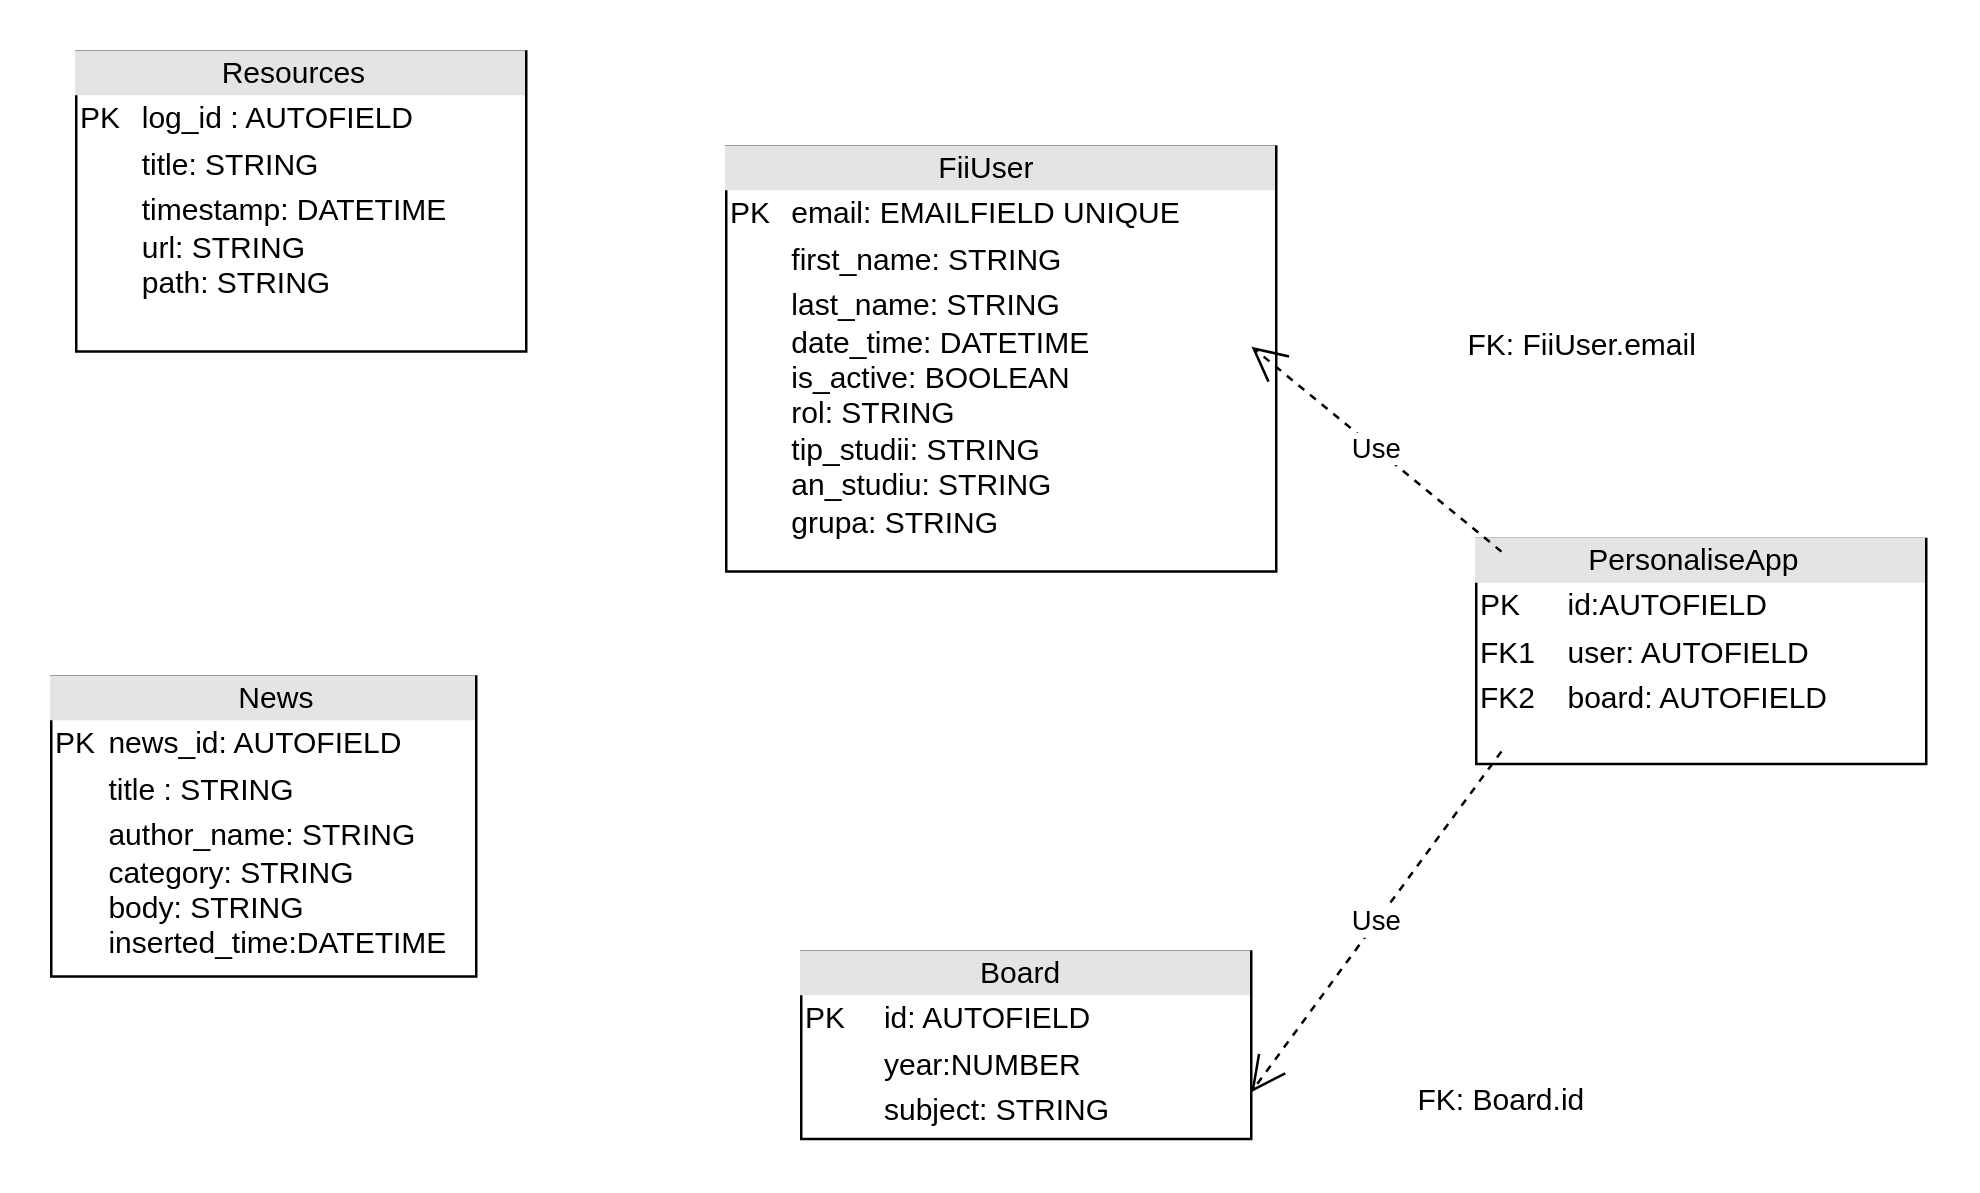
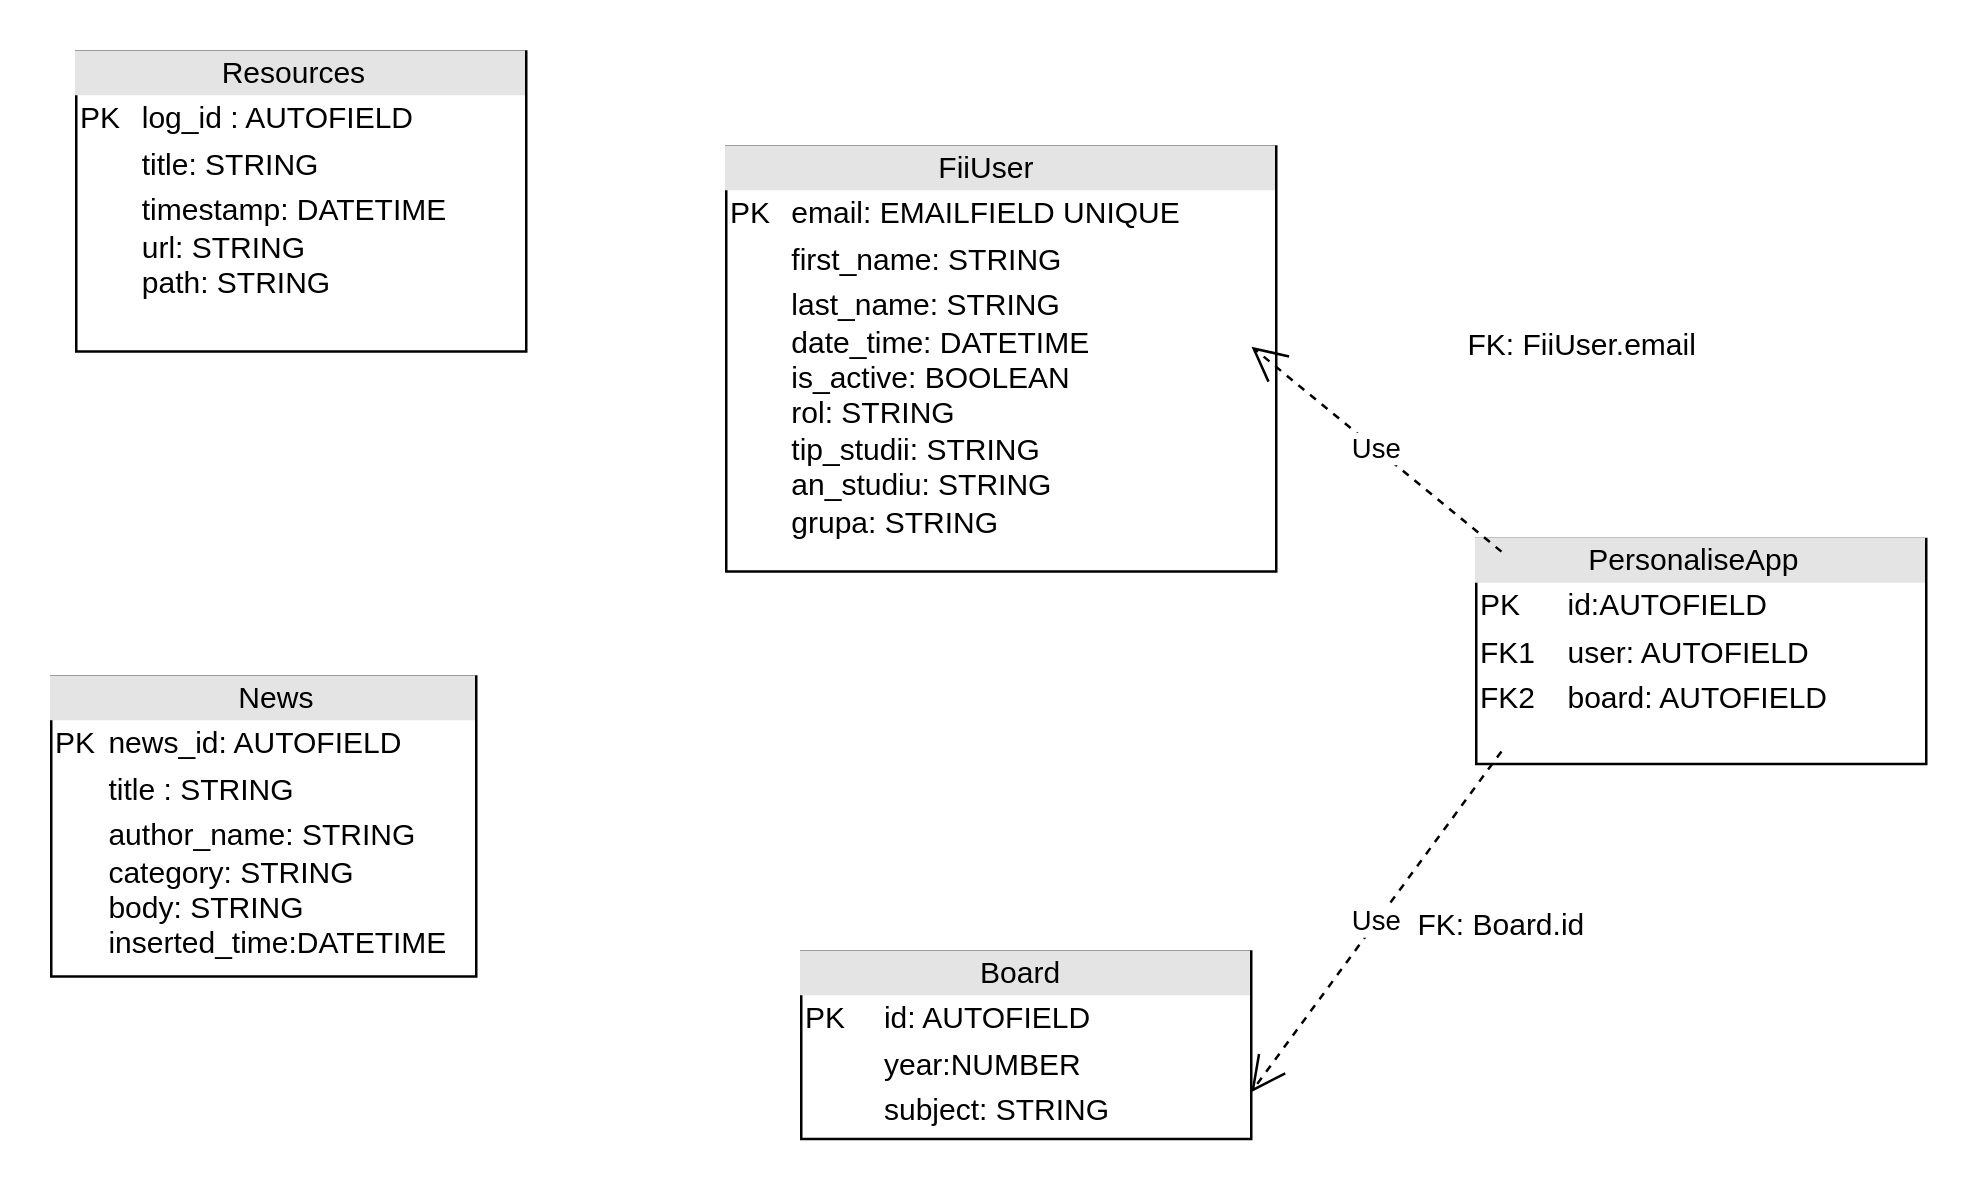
node "FK: Board.id": moved (1514, 1101) -> (1514, 926)
